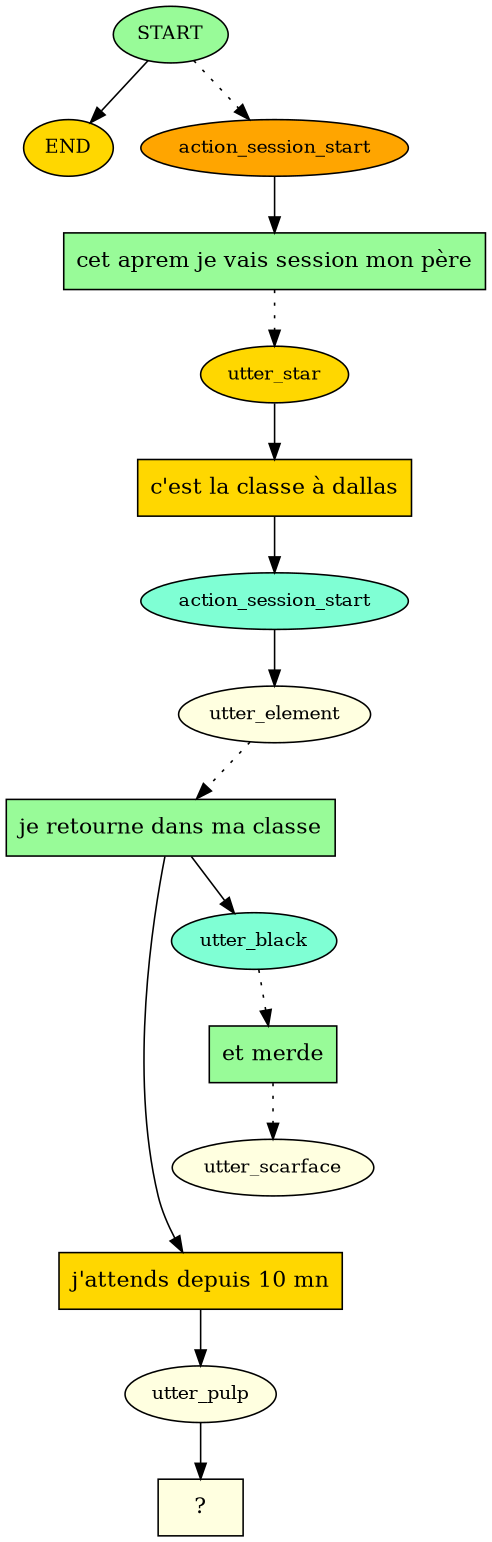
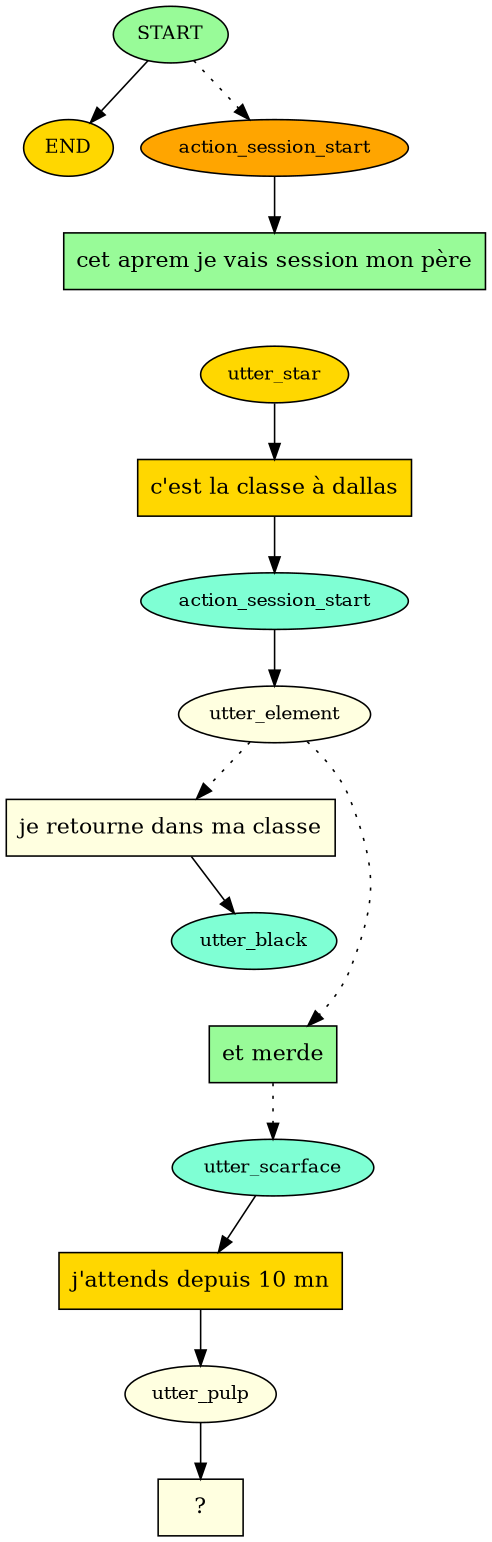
edge "cet aprem je vais session mon père" -> "utter_star": removed
node "je retourne dans ma classe": fillcolor palegreen -> lightyellow
edge "utter_black" -> "et merde": now "utter_element" -> "et merde"
edge "je retourne dans ma classe" -> "j'attends depuis 10 mn": now "utter_scarface" -> "j'attends depuis 10 mn"
node "utter_scarface": fillcolor lightyellow -> aquamarine
